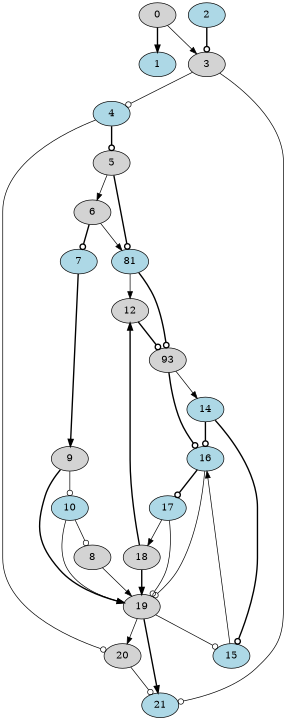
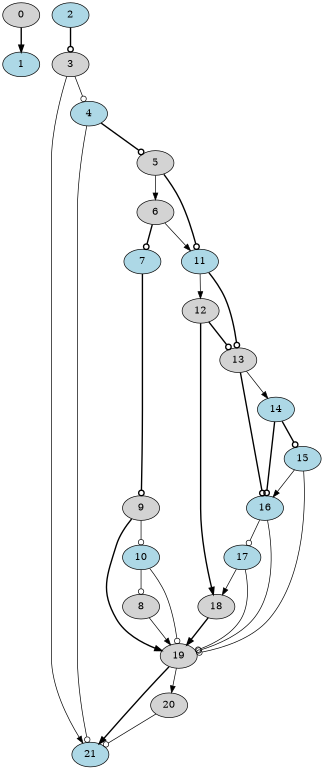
edge "0" -> "3": removed
node "81": label "81" -> "11"
edge "7" -> "9": arrowhead normal -> odot
node "93": label "93" -> "13"
edge "4" -> "20": now "4" -> "21"
edge "3" -> "21": arrowhead odot -> normal
edge "18" -> "12": reversed
edge "16" -> "17": style bold -> solid
edge "10" -> "19": arrowhead normal -> odot
edge "19" -> "15": reversed
